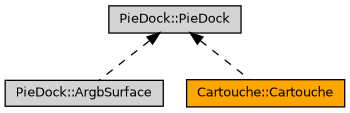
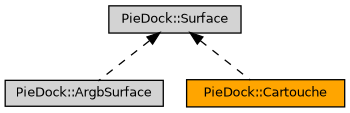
node "PieDock::PieDock": label "PieDock::PieDock" -> "PieDock::Surface"
node "Cartouche::Cartouche": label "Cartouche::Cartouche" -> "PieDock::Cartouche"
